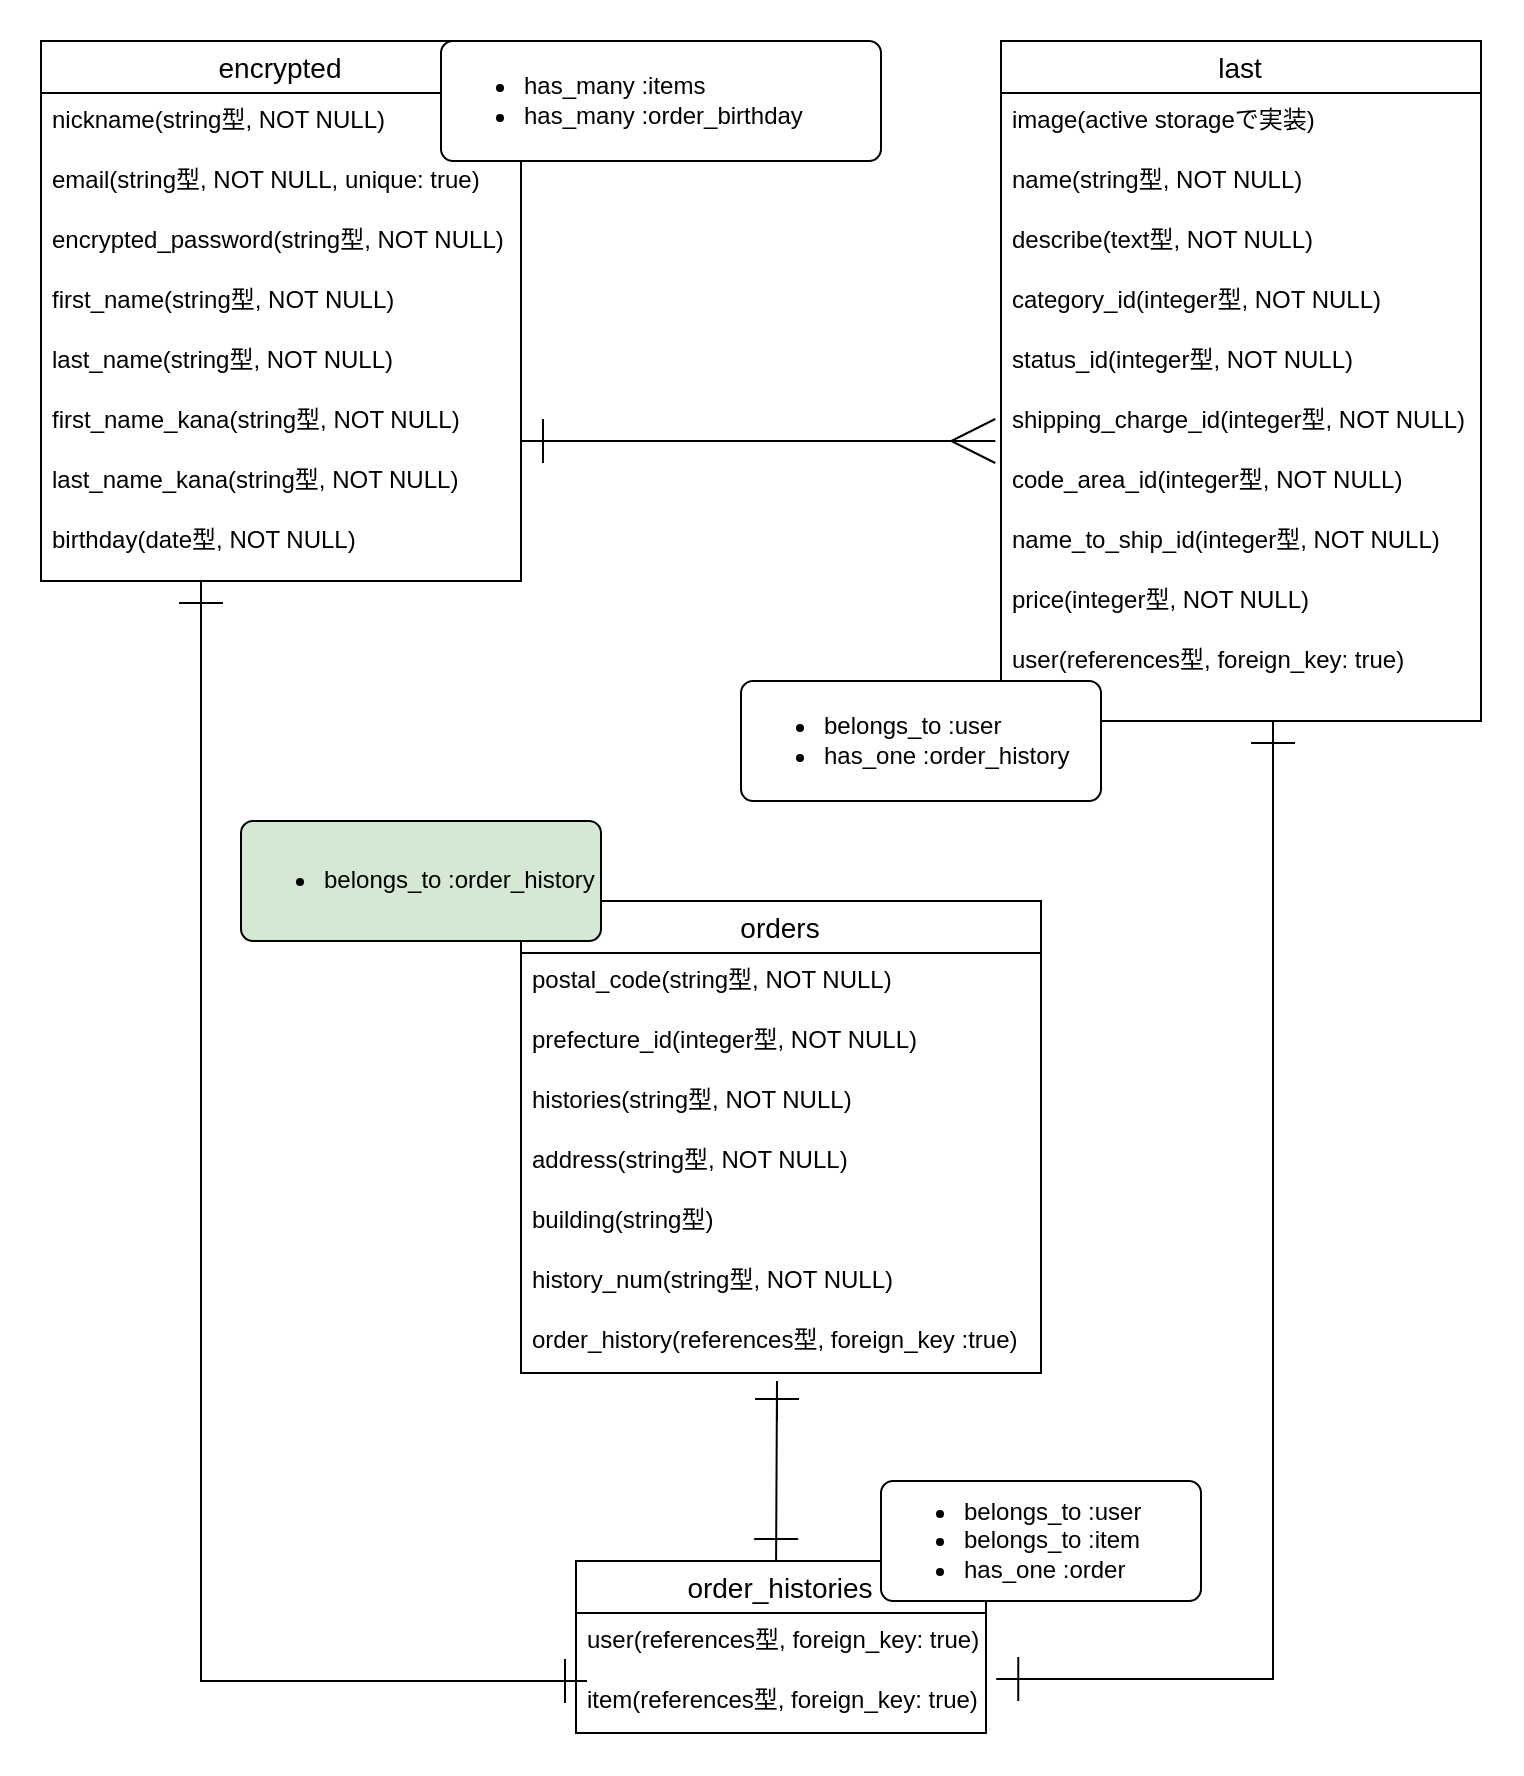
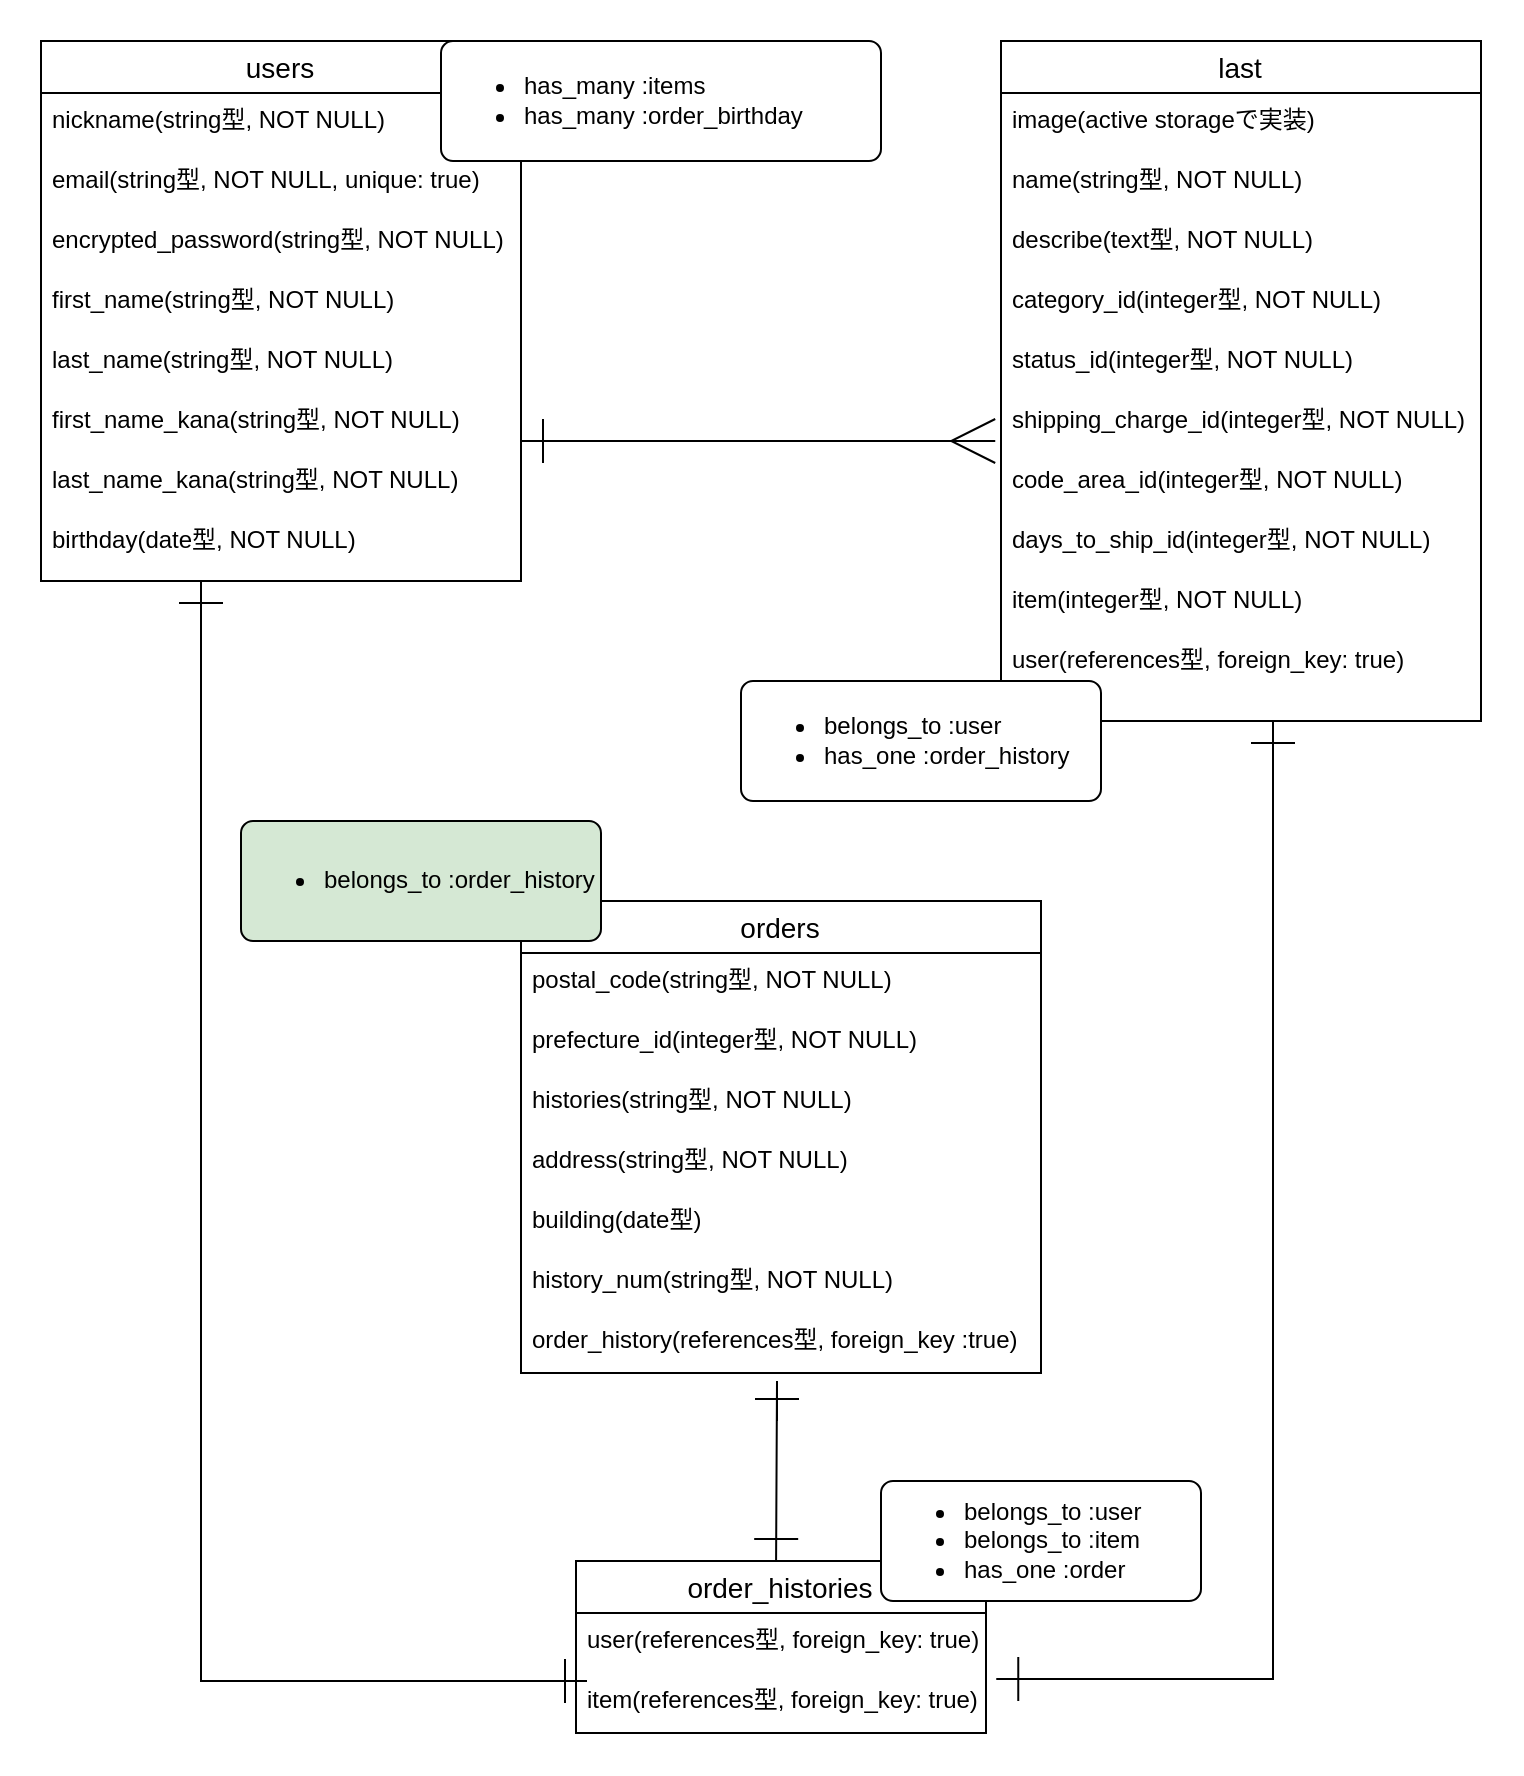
node "encrypted": label "encrypted" -> "users"
node "name_to_ship_id(integer型, NOT NULL)": label "name_to_ship_id(integer型, NOT NULL)" -> "days_to_ship_id(integer型, NOT NULL)"
node "price(integer型, NOT NULL)": label "price(integer型, NOT NULL)" -> "item(integer型, NOT NULL)"
node "building(string型)": label "building(string型)" -> "building(date型)"
